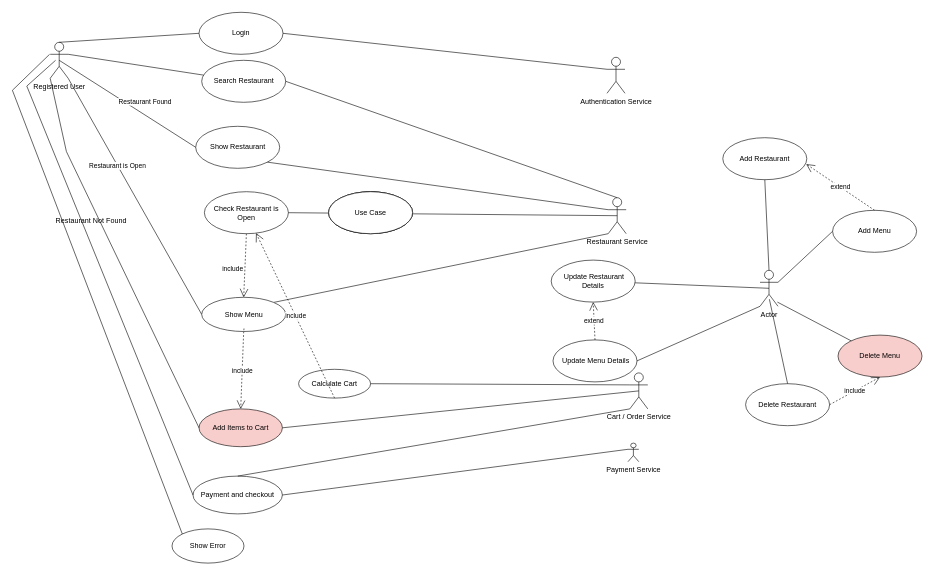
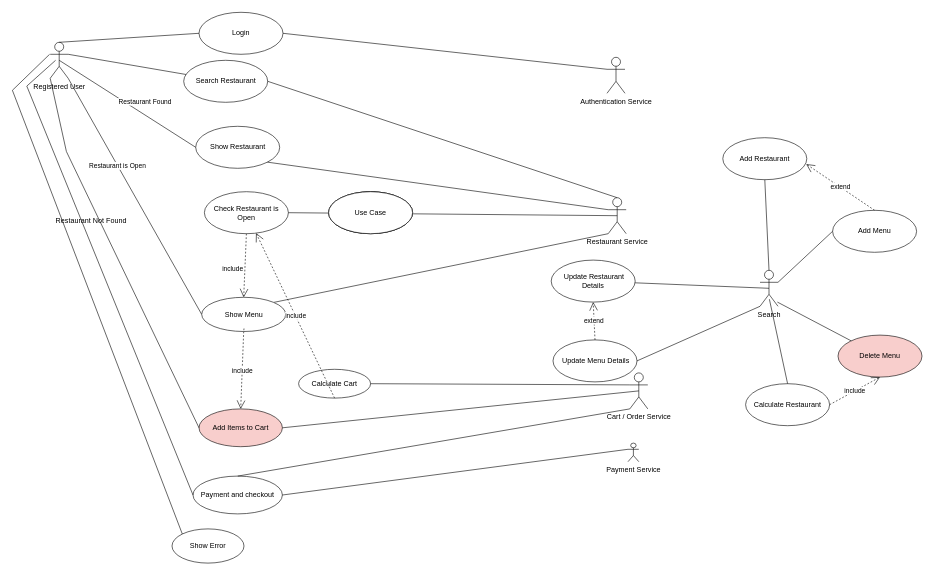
node "Search Restaurant": moved (244, 81) -> (226, 81)
node "Actor": label "Actor" -> "Search"
node "Delete Restaurant": label "Delete Restaurant" -> "Calculate Restaurant"
